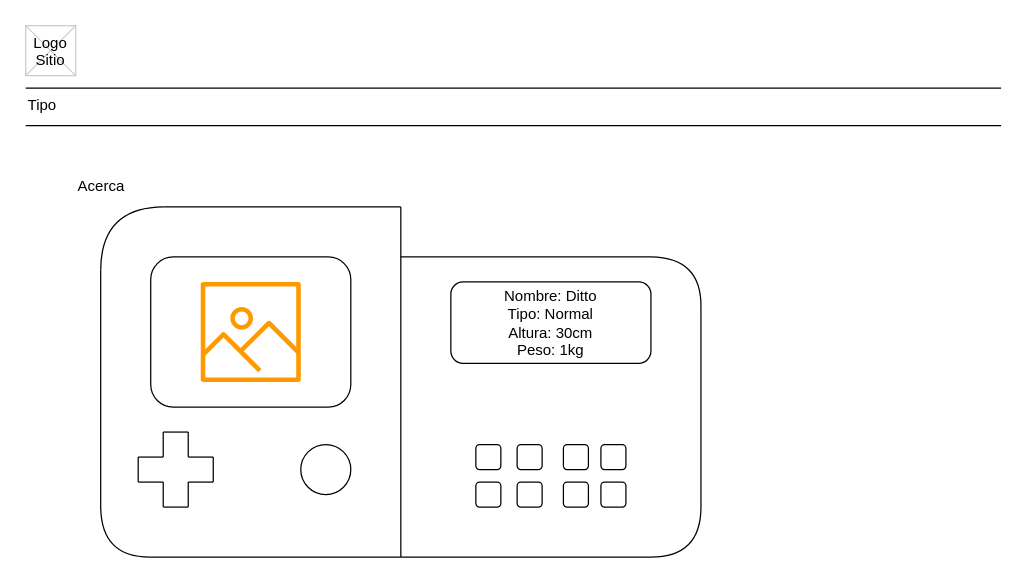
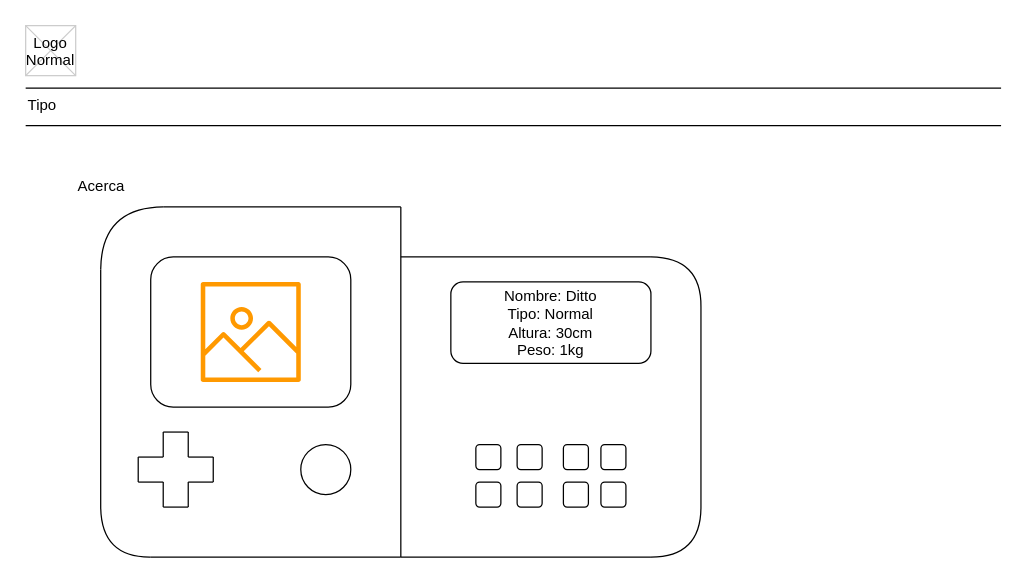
node "Logo Sitio": label "Logo Sitio" -> "Logo Normal"
